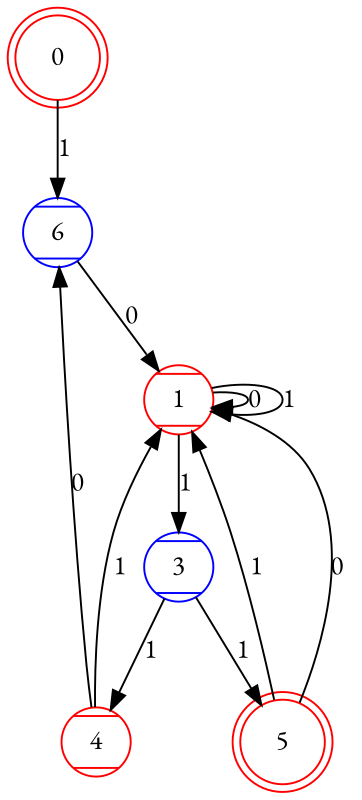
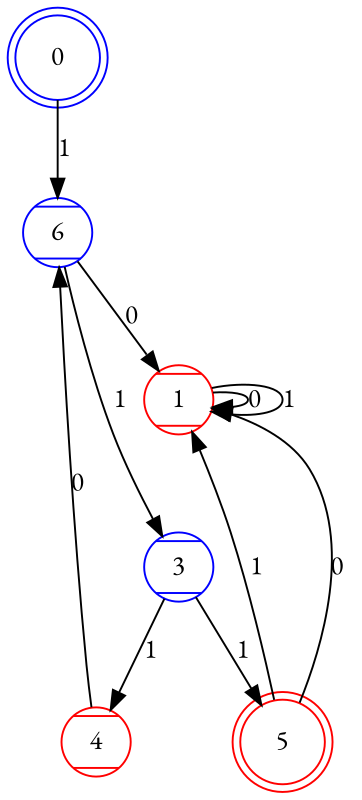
node "0": color red -> blue
edge "1" -> "3": now "6" -> "3"
edge "4" -> "1": removed, label "1"
